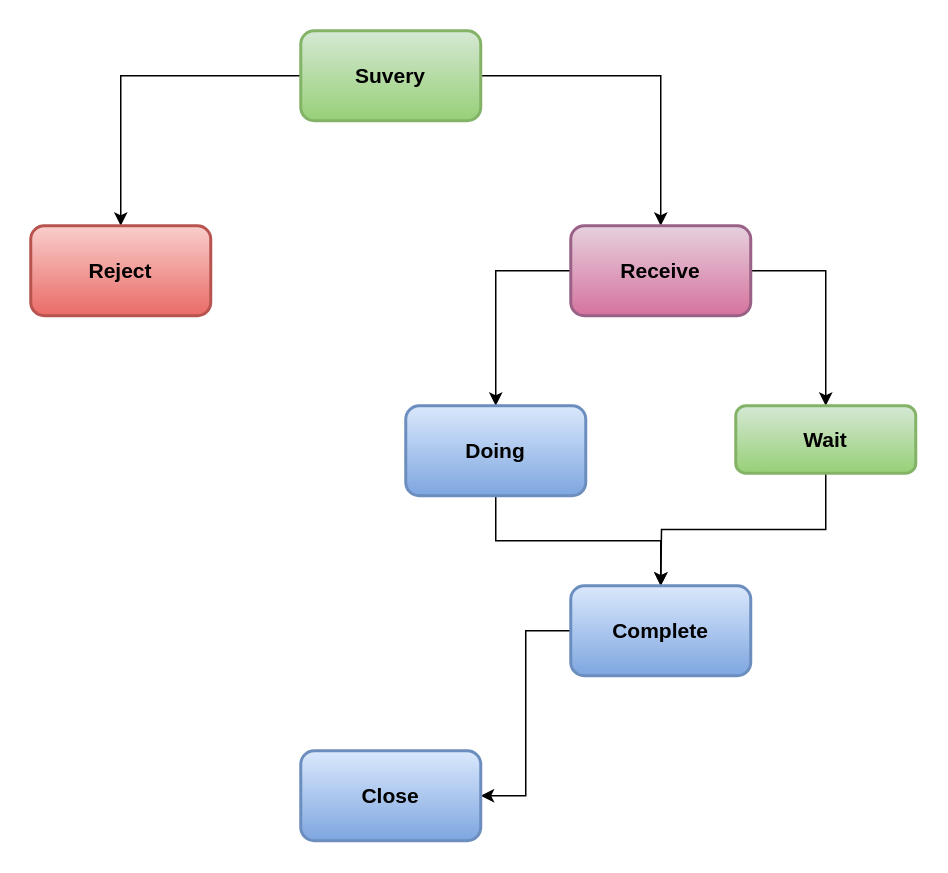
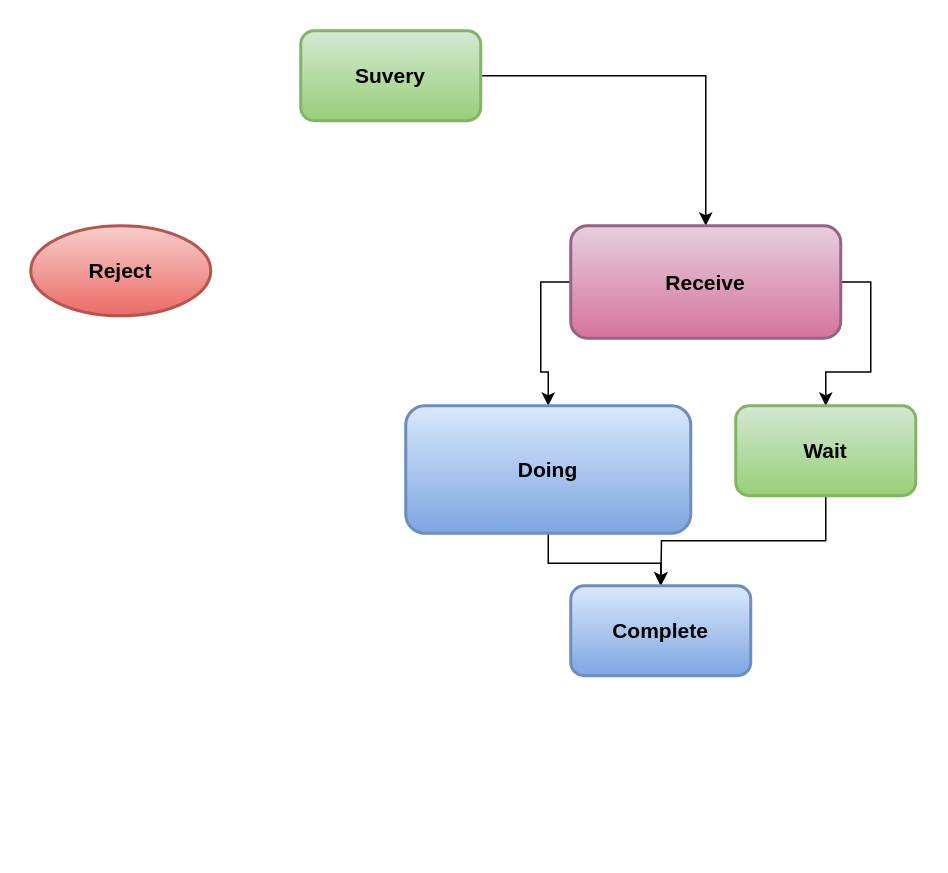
edge "Suvery" -> "Reject": removed
node "Reject": shape rounded rectangle -> ellipse
node "Receive": size 180x90 -> 270x113
node "Wait": size 180x68 -> 180x90
node "Doing": size 180x90 -> 285x128
edge "Complete" -> "Close": removed
node "Close": removed
